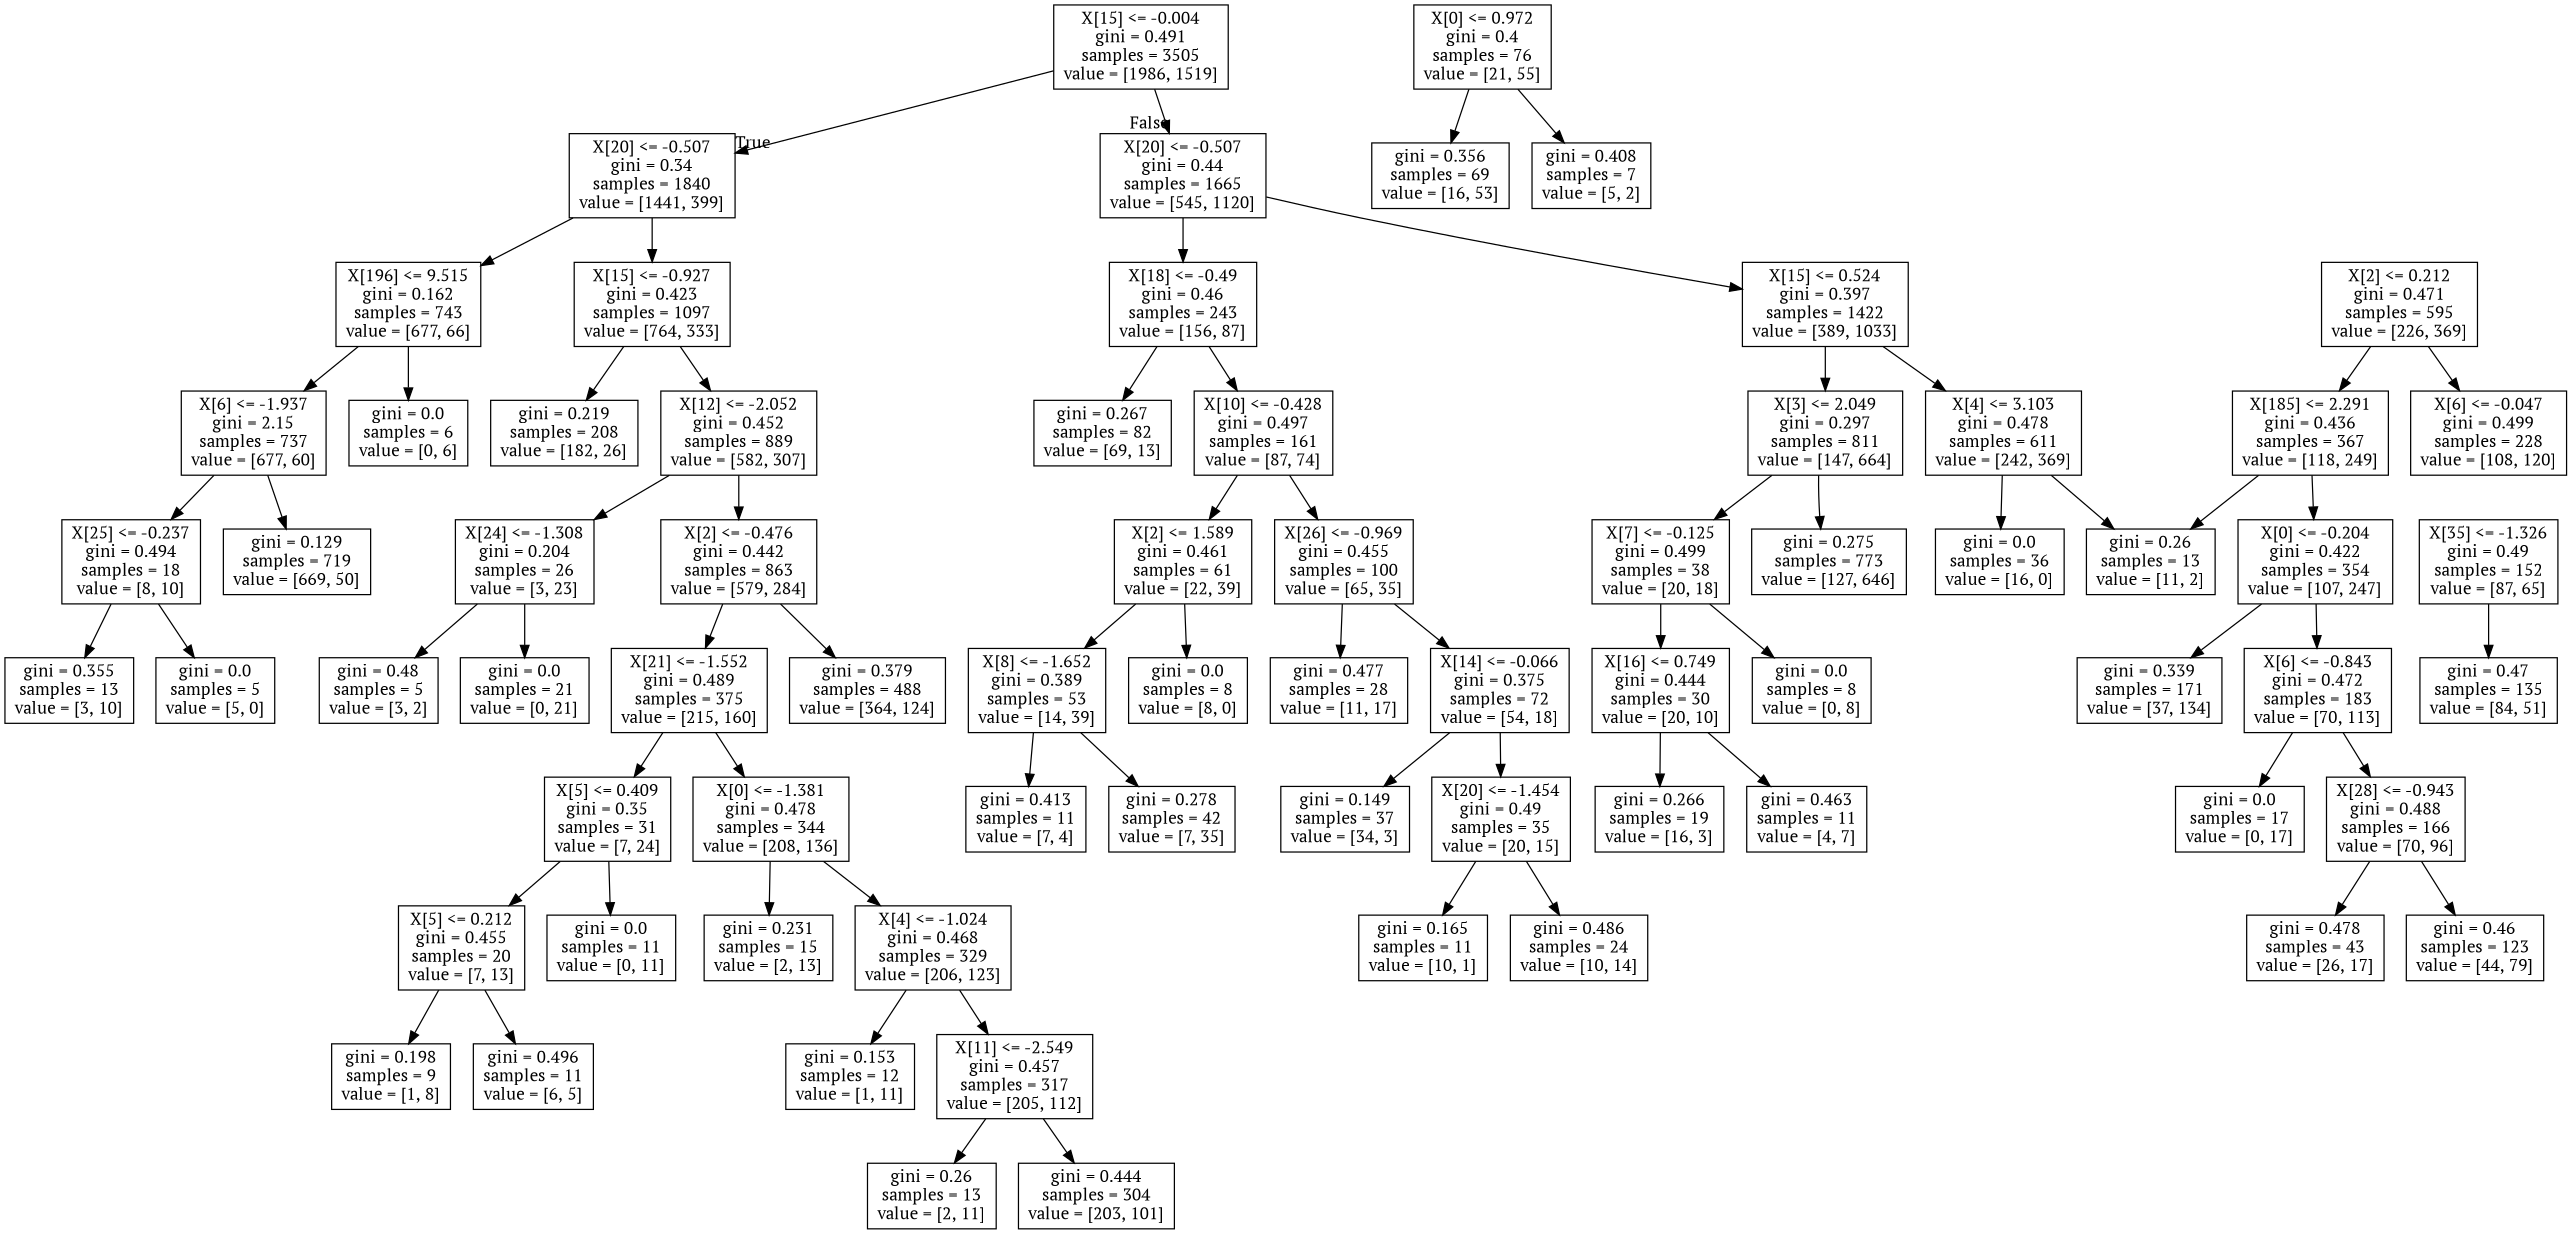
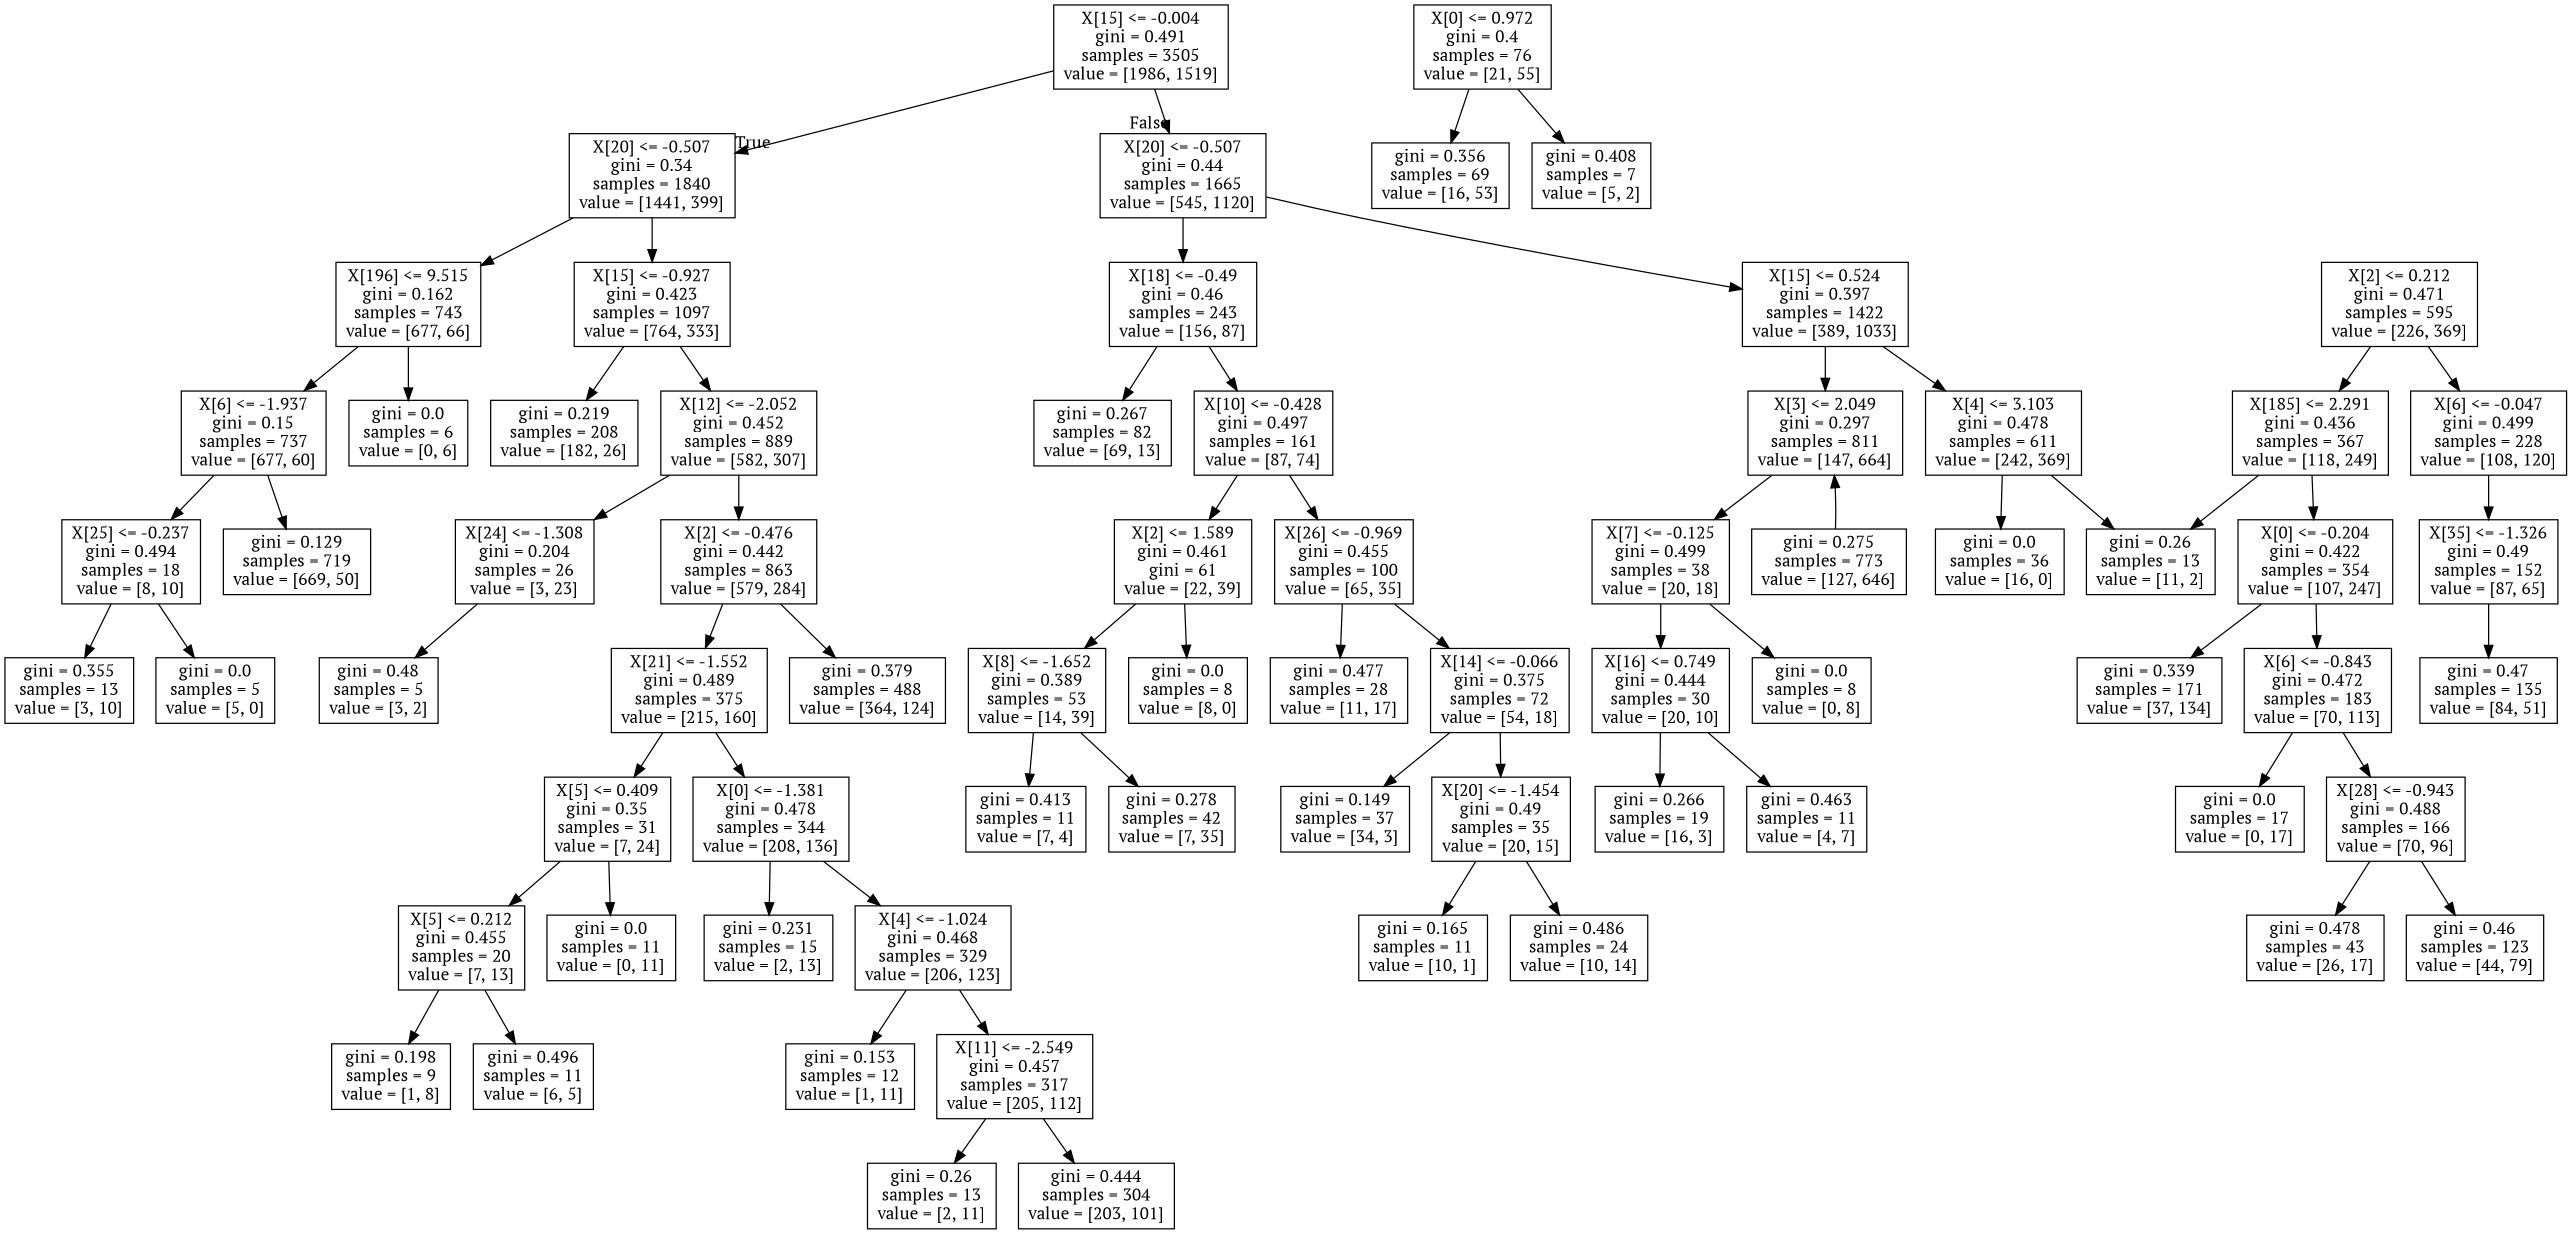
node "X[6] <= -1.937 gini = 2.15 samples = 737 value = [677, 60]": label "X[6] <= -1.937 gini = 2.15 samples = 737 value = [677, 60]" -> "X[6] <= -1.937 gini = 0.15 samples = 737 value = [677, 60]"
edge "X[6] <= -0.047 gini = 0.499 samples = 228 value = [108, 120]" -> "X[35] <= -1.326 gini = 0.49 samples = 152 value = [87, 65]": added
edge "X[3] <= 2.049 gini = 0.297 samples = 811 value = [147, 664]" -> "gini = 0.275 samples = 773 value = [127, 646]": reversed
node "X[2] <= 1.589 gini = 0.461 samples = 61 value = [22, 39]": label "X[2] <= 1.589 gini = 0.461 samples = 61 value = [22, 39]" -> "X[2] <= 1.589 gini = 0.461 gini = 61 value = [22, 39]"
node "gini = 0.0 samples = 21 value = [0, 21]": removed
